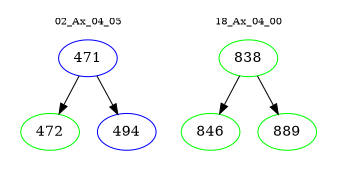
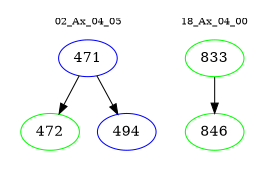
node "838": label "838" -> "833"
node "889": removed
